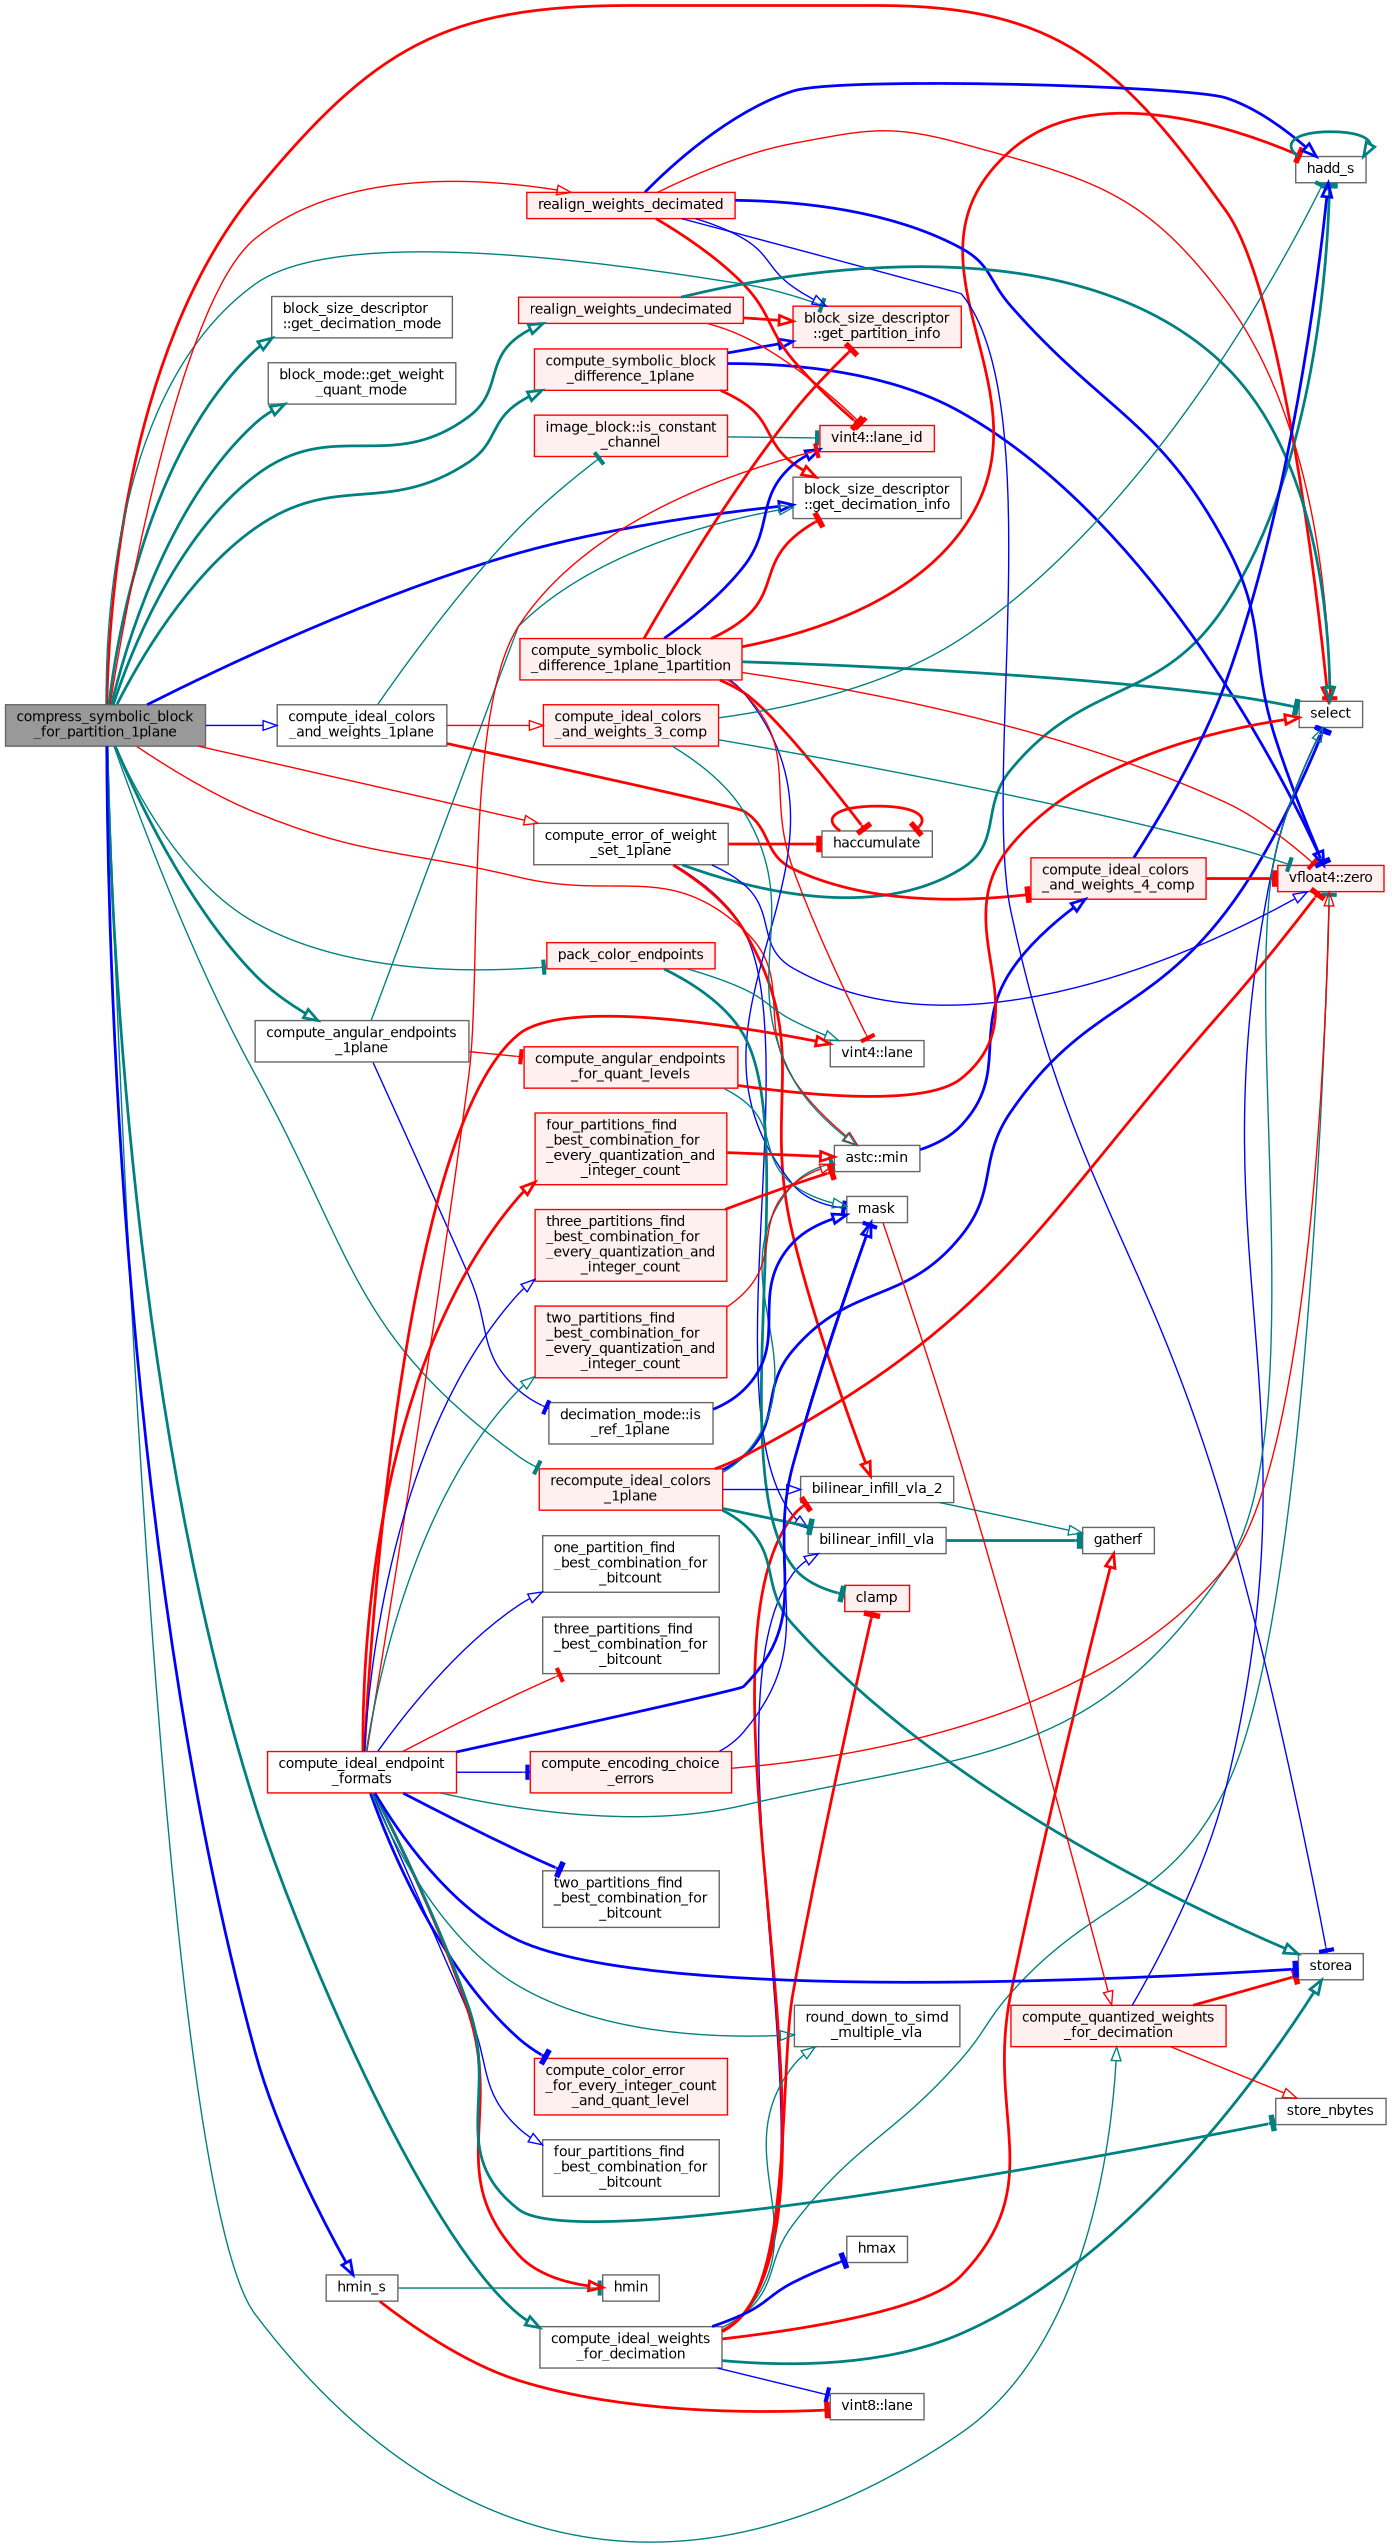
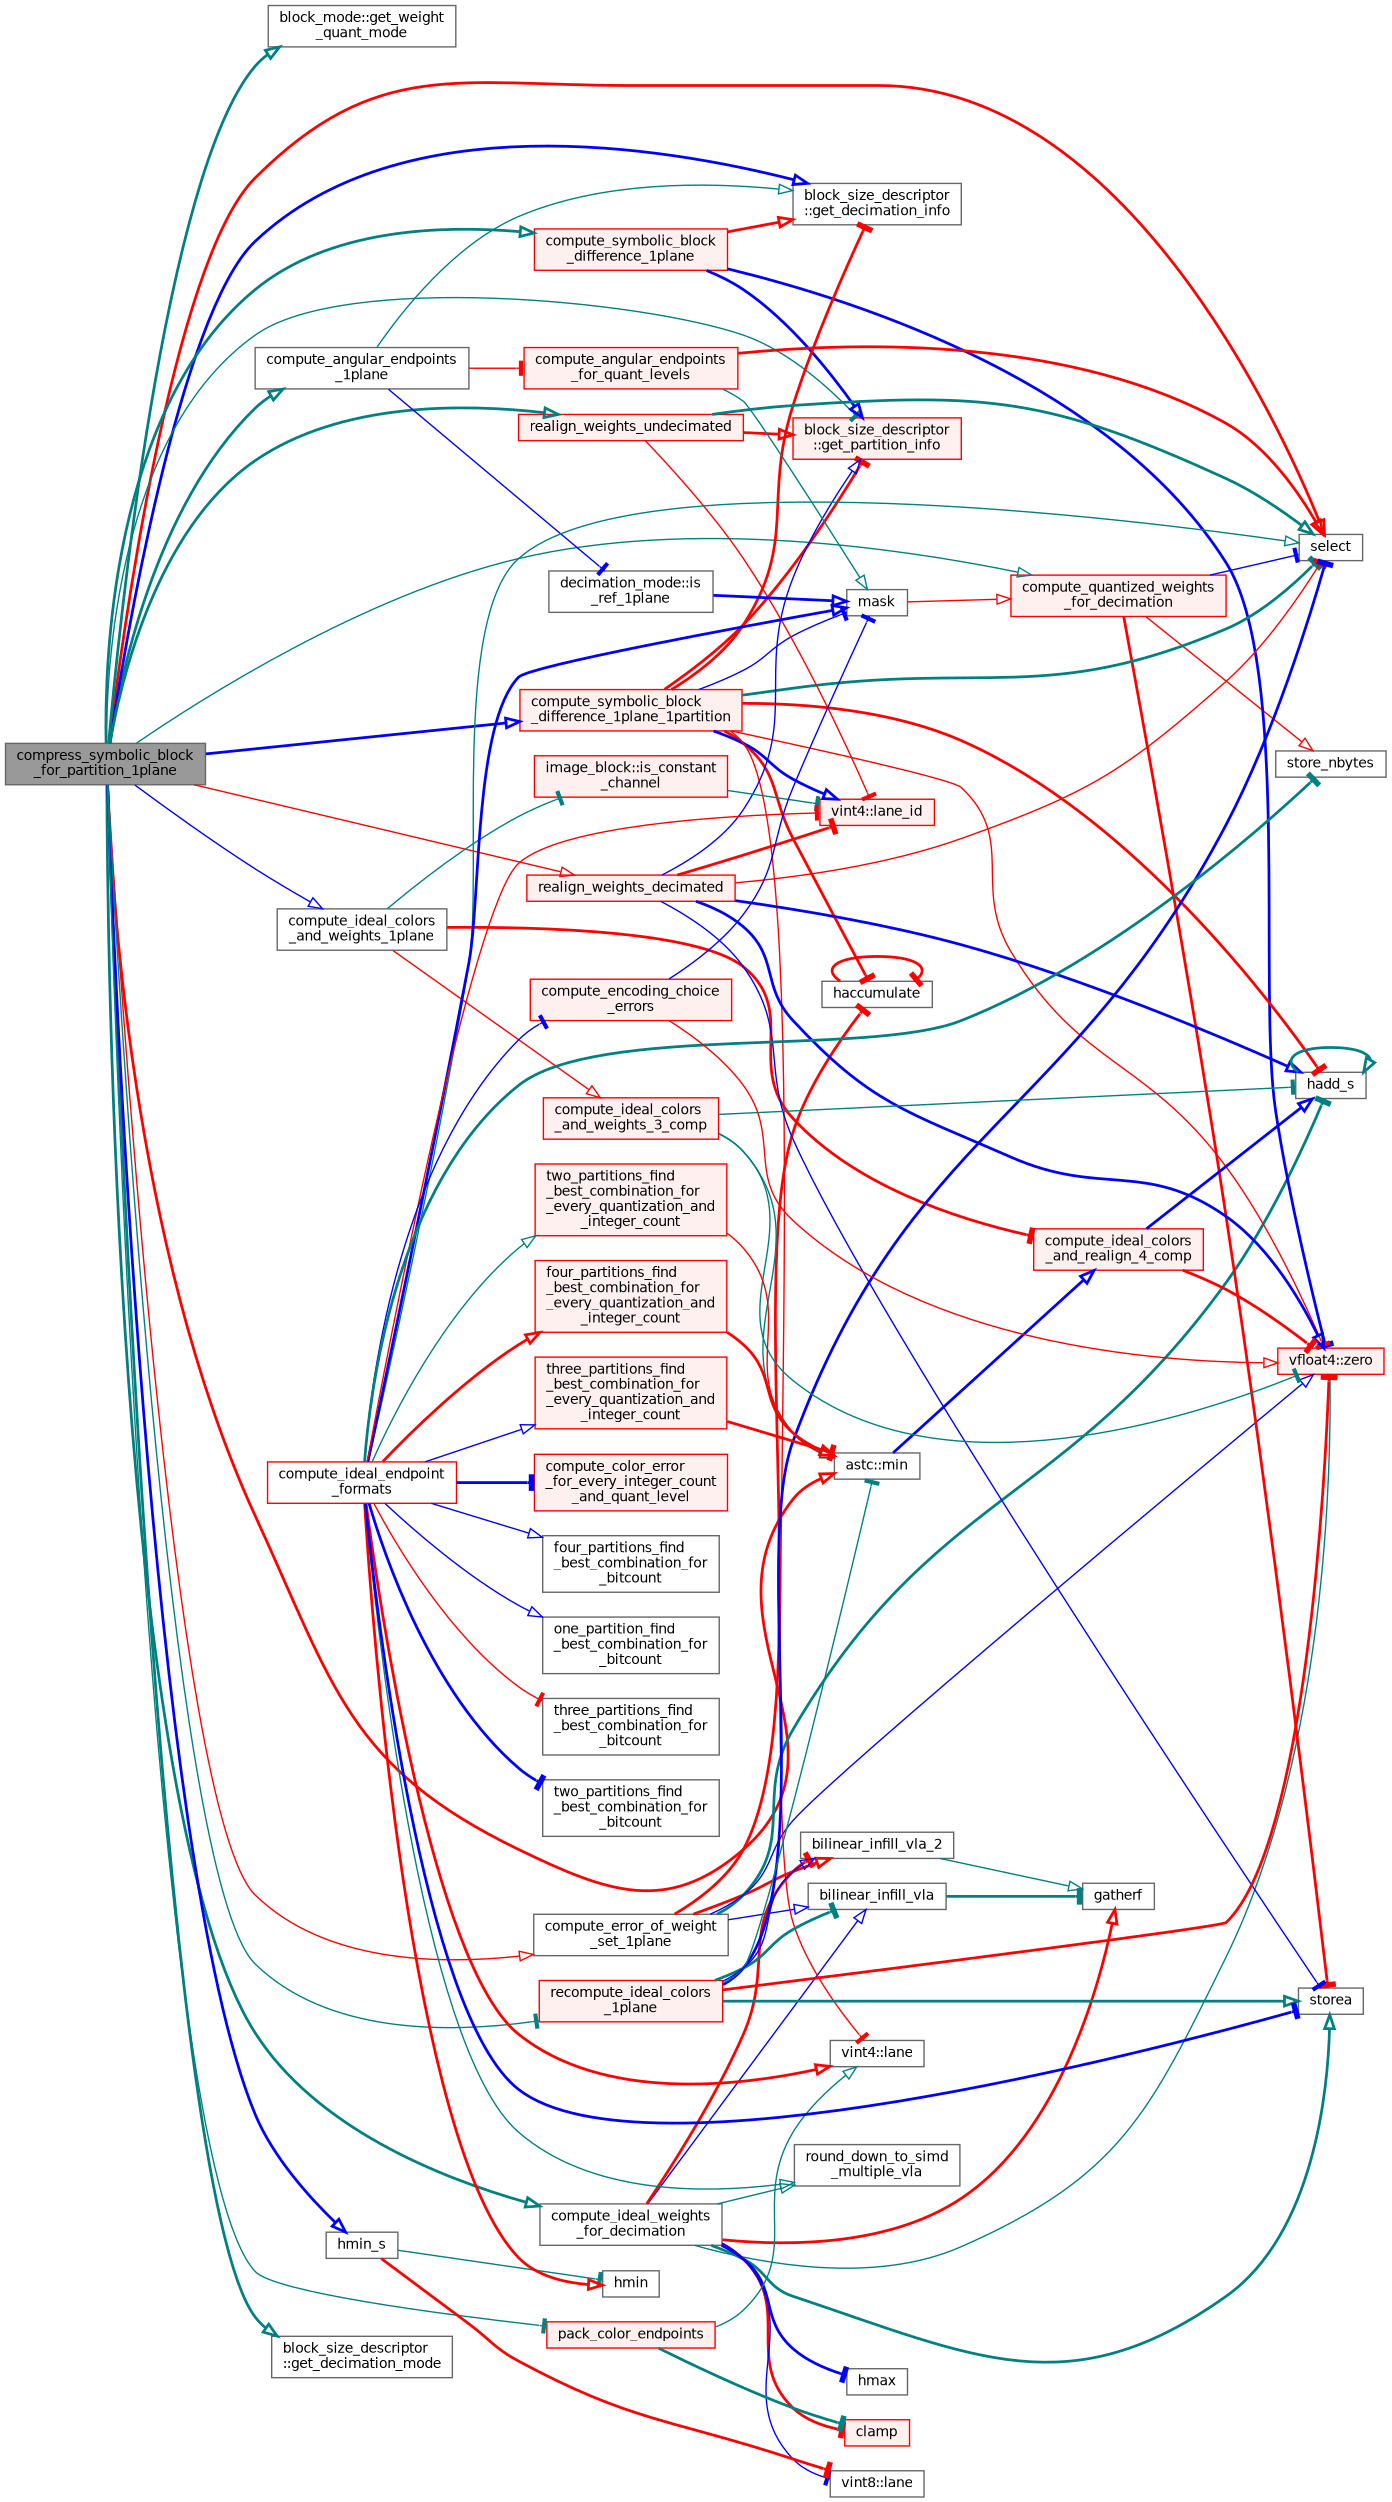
edge "compress_symbolic_block _for_partition_1plane" -> "compute_symbolic_block _difference_1plane_1partition": added
node "compute_ideal_colors _and_weights_4_comp": label "compute_ideal_colors _and_weights_4_comp" -> "compute_ideal_colors _and_realign_4_comp"
edge "compress_symbolic_block _for_partition_1plane" -> "astc::min": style solid -> bold
